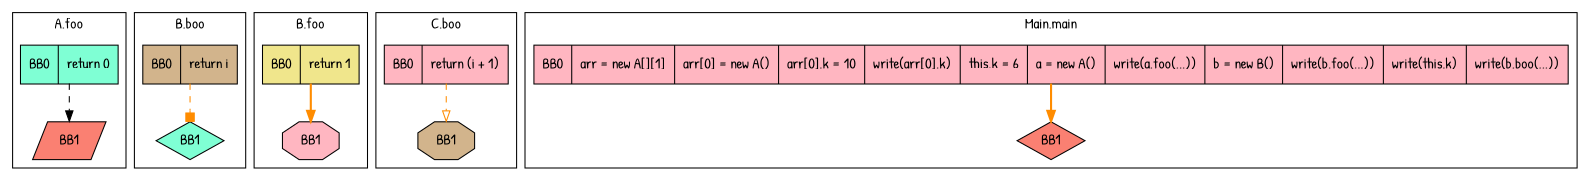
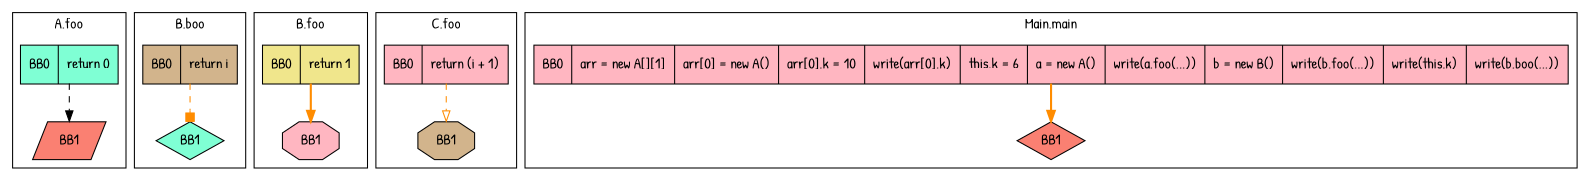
cluster "C.boo": label "C.boo" -> "C.foo"
